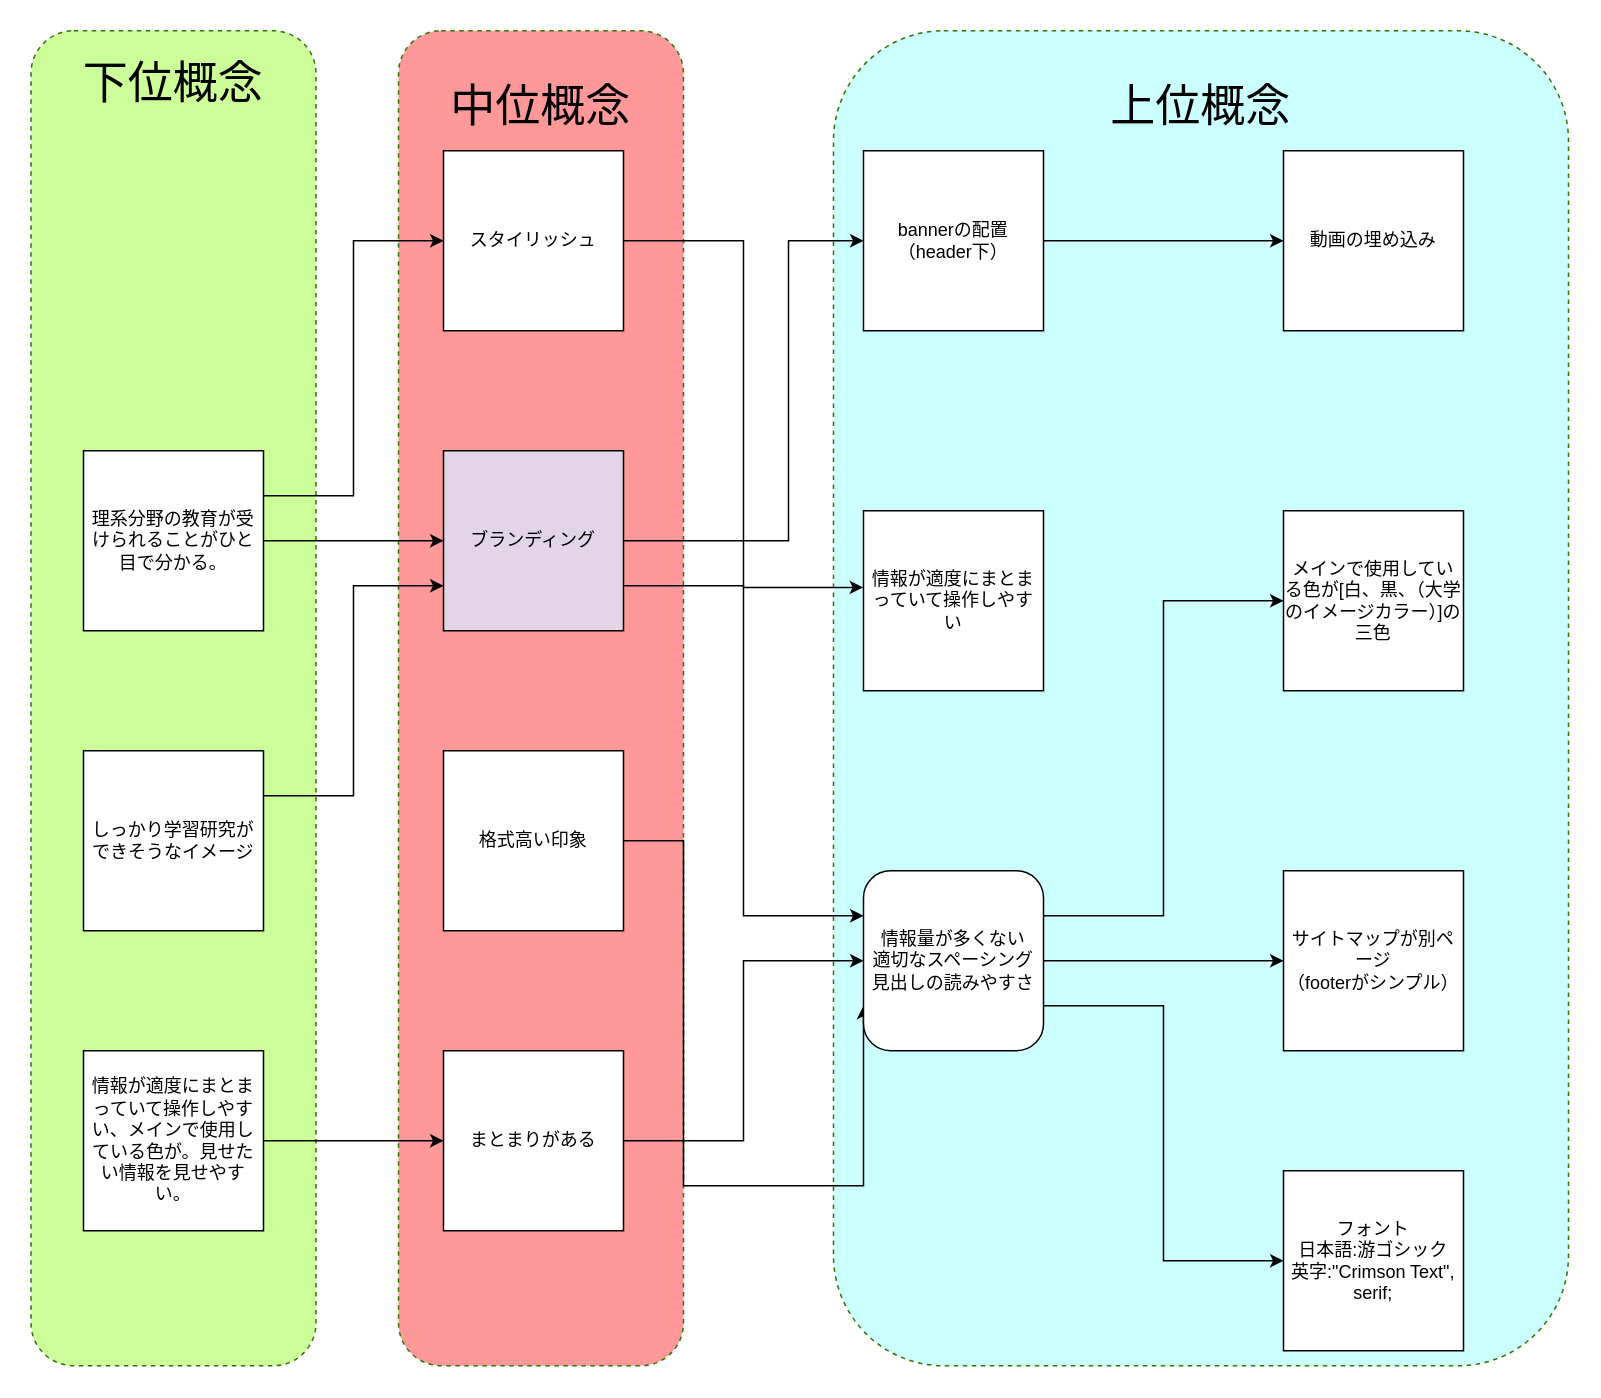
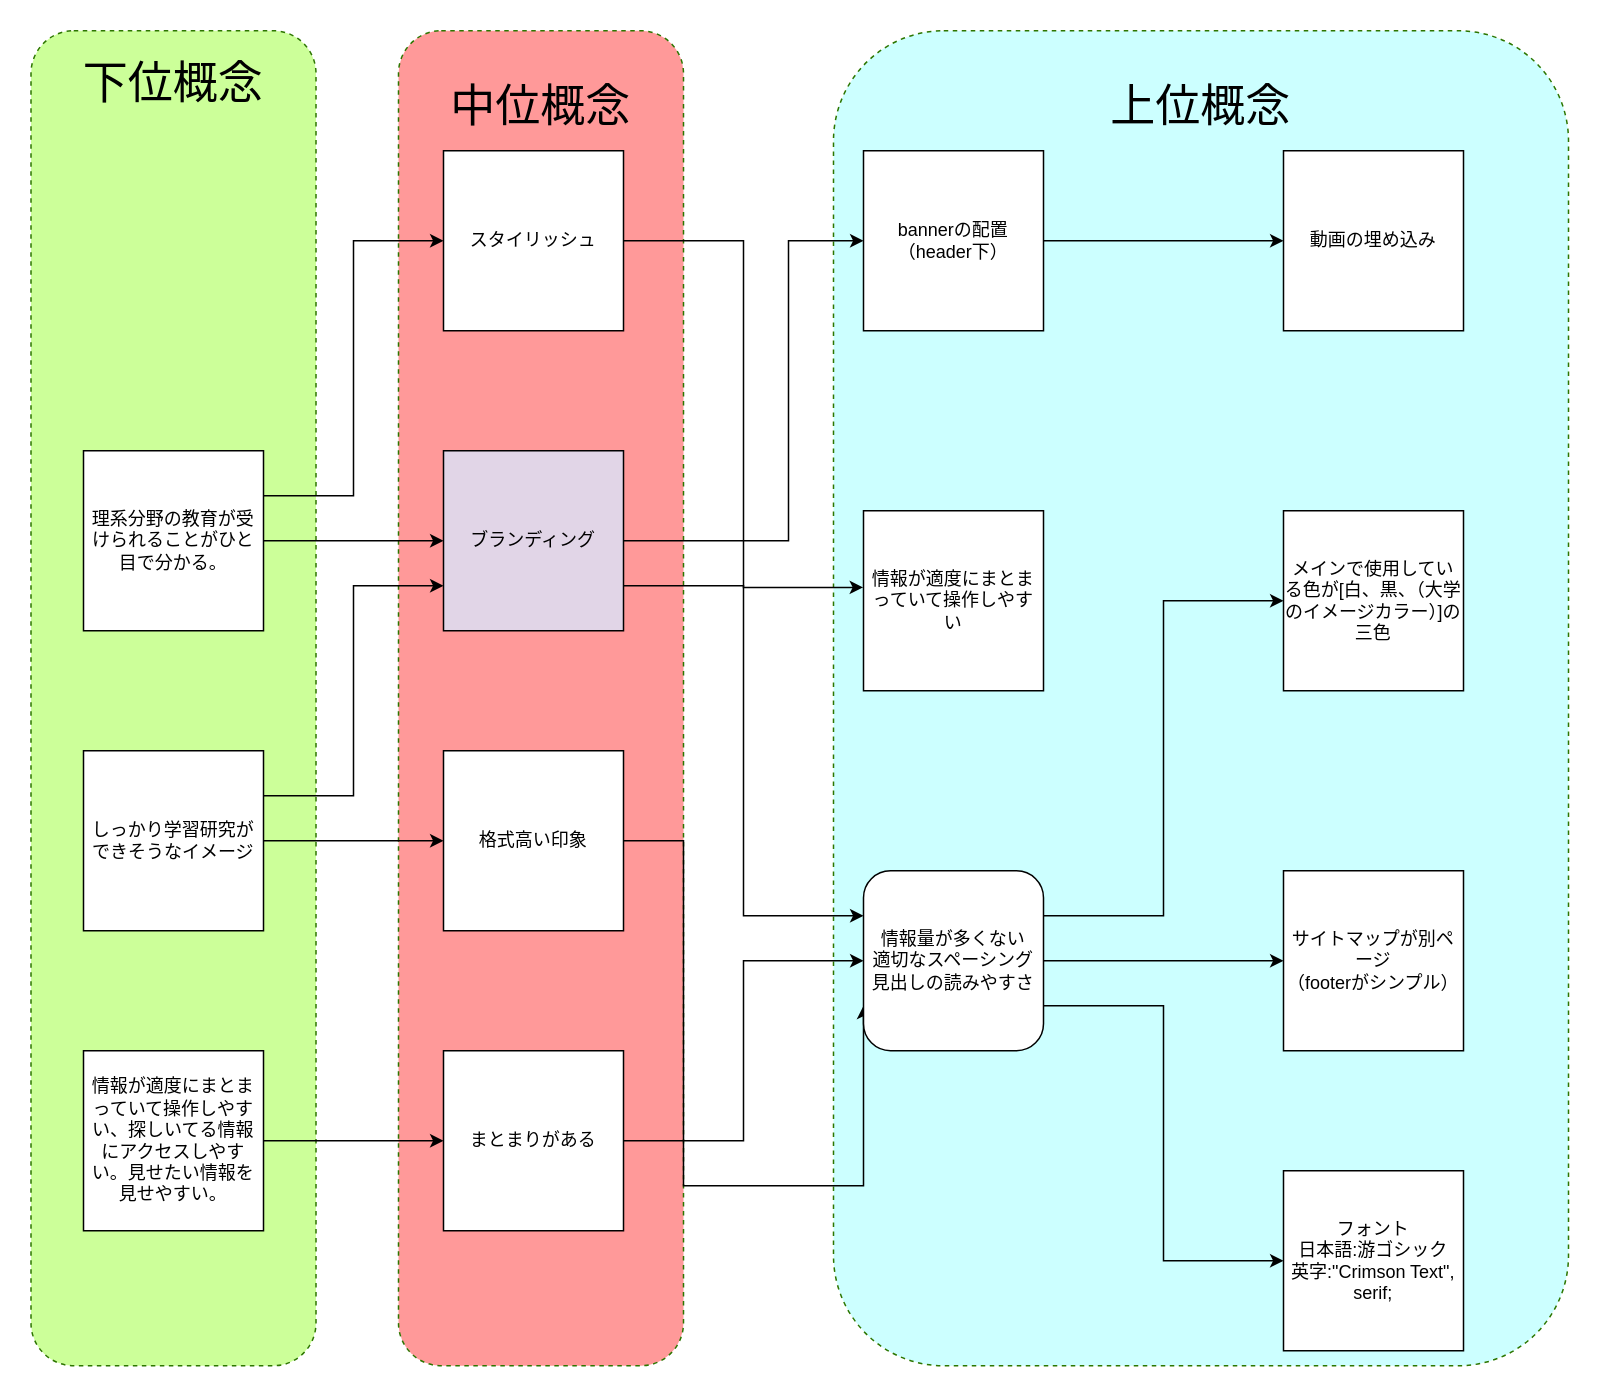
edge "しっかり学習研究ができそうなイメージ" -> "格式高い印象": added
node "情報が適度にまとまっていて操作しやすい、メインで使用している色が。見せたい情報を見せやすい。": label "情報が適度にまとまっていて操作しやすい、メインで使用している色が。見せたい情報を見せやすい。" -> "情報が適度にまとまっていて操作しやすい、探しいてる情報にアクセスしやすい。見せたい情報を見せやすい。"
